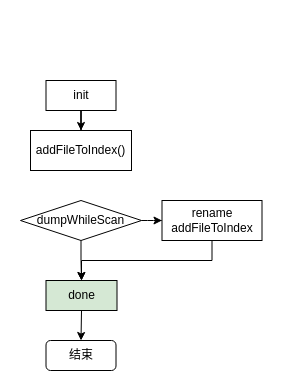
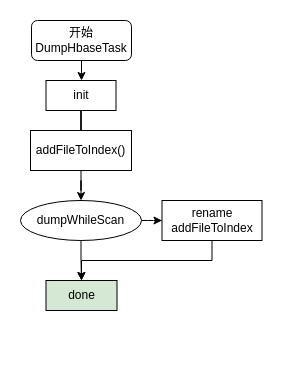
node "开始 DumpHbaseTask": added
edge "开始 DumpHbaseTask" -> "init": added
edge "init" -> "addFileToIndex()": arrowhead classic -> none
edge "addFileToIndex()" -> "dumpWhileScan": added
node "dumpWhileScan": shape diamond -> ellipse
edge "done" -> "结束": removed
node "结束": removed
